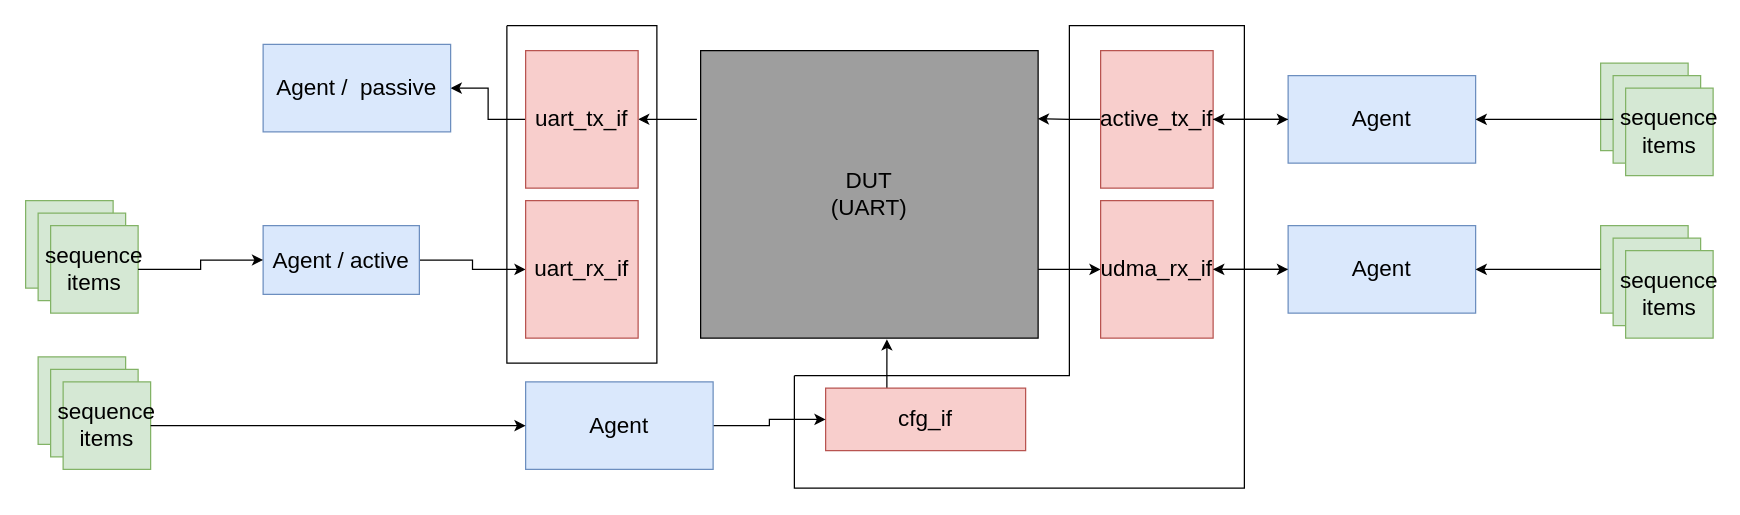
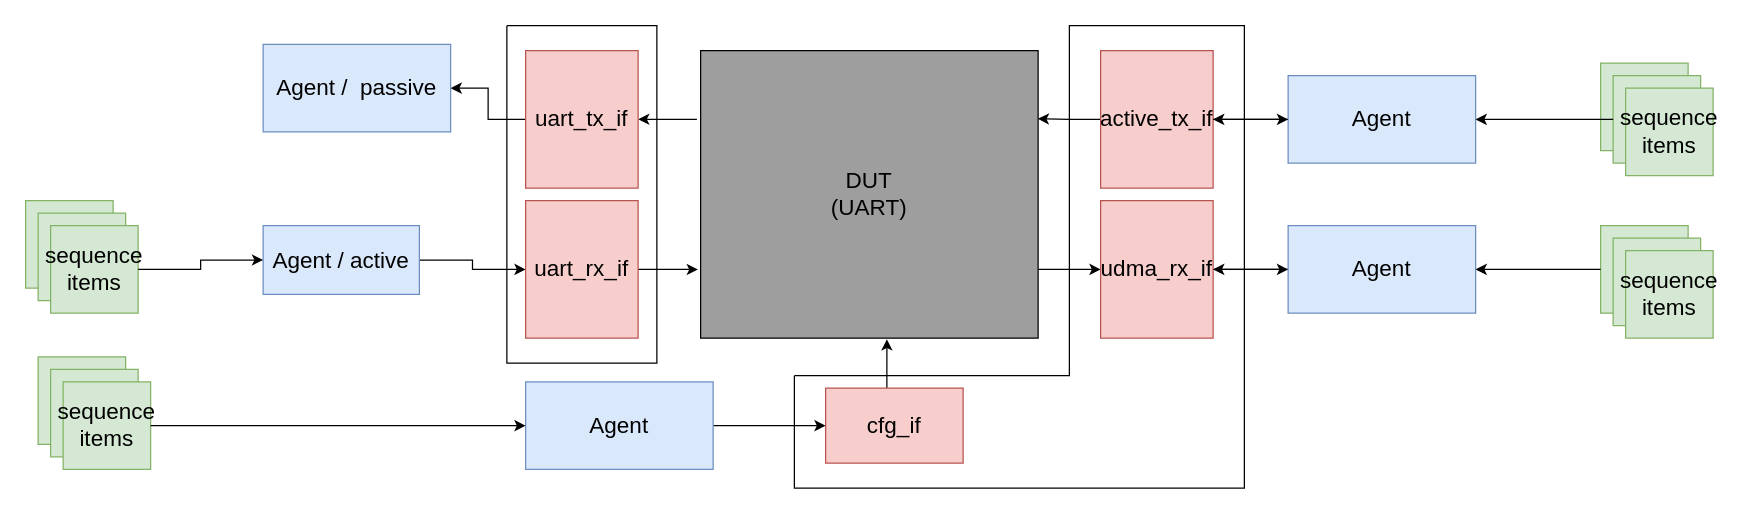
edge "uart_rx_if" -> "DUT(UART)": added
node "cfg_if": size 200x63 -> 138x75
